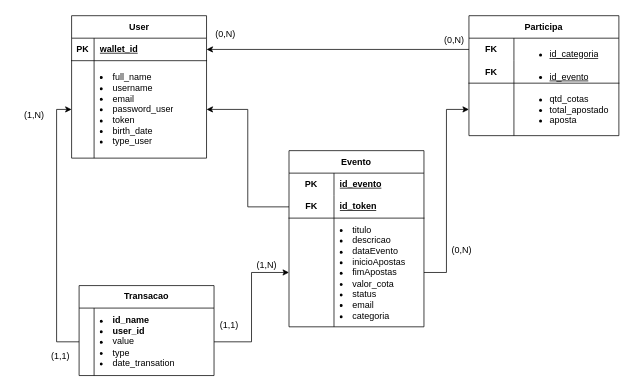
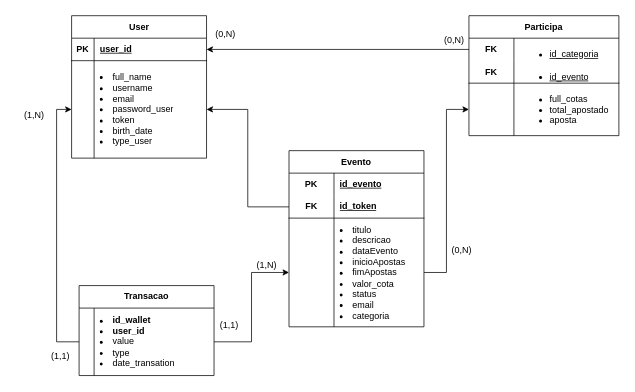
node "wallet_id": label "wallet_id" -> "user_id"
node "qtd_cotas total_apostado aposta": label "qtd_cotas total_apostado aposta" -> "full_cotas total_apostado aposta"
node "id_name user_id value type date_transation": label "id_name user_id value type date_transation" -> "id_wallet user_id value type date_transation"
